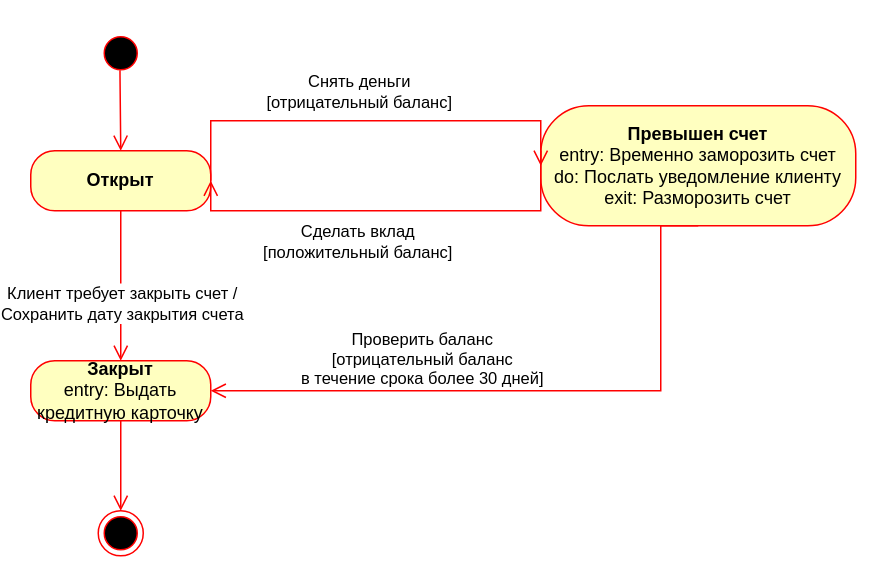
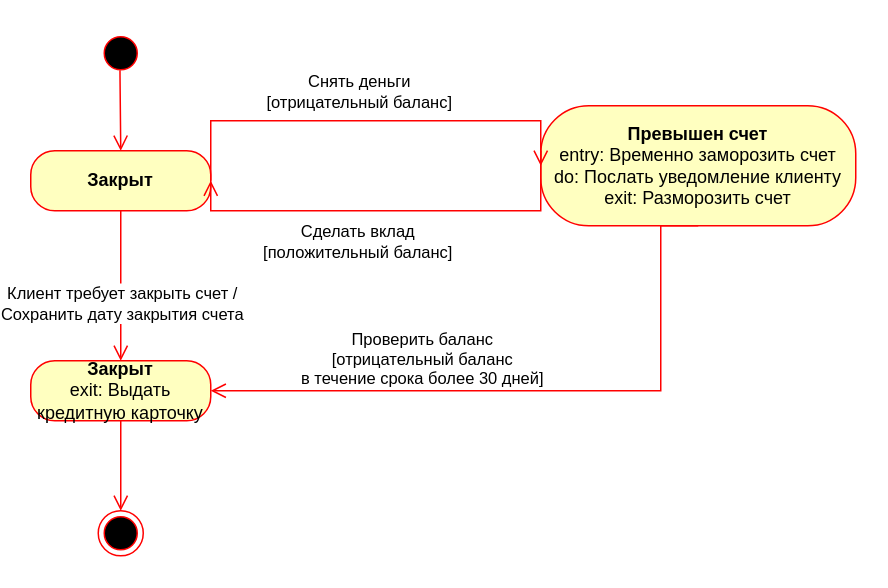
node "Открыт": label "Открыт" -> "Закрыт"
node "Закрыт entry: Выдать кредитную карточку": label "Закрыт entry: Выдать кредитную карточку" -> "Закрыт exit: Выдать кредитную карточку"
